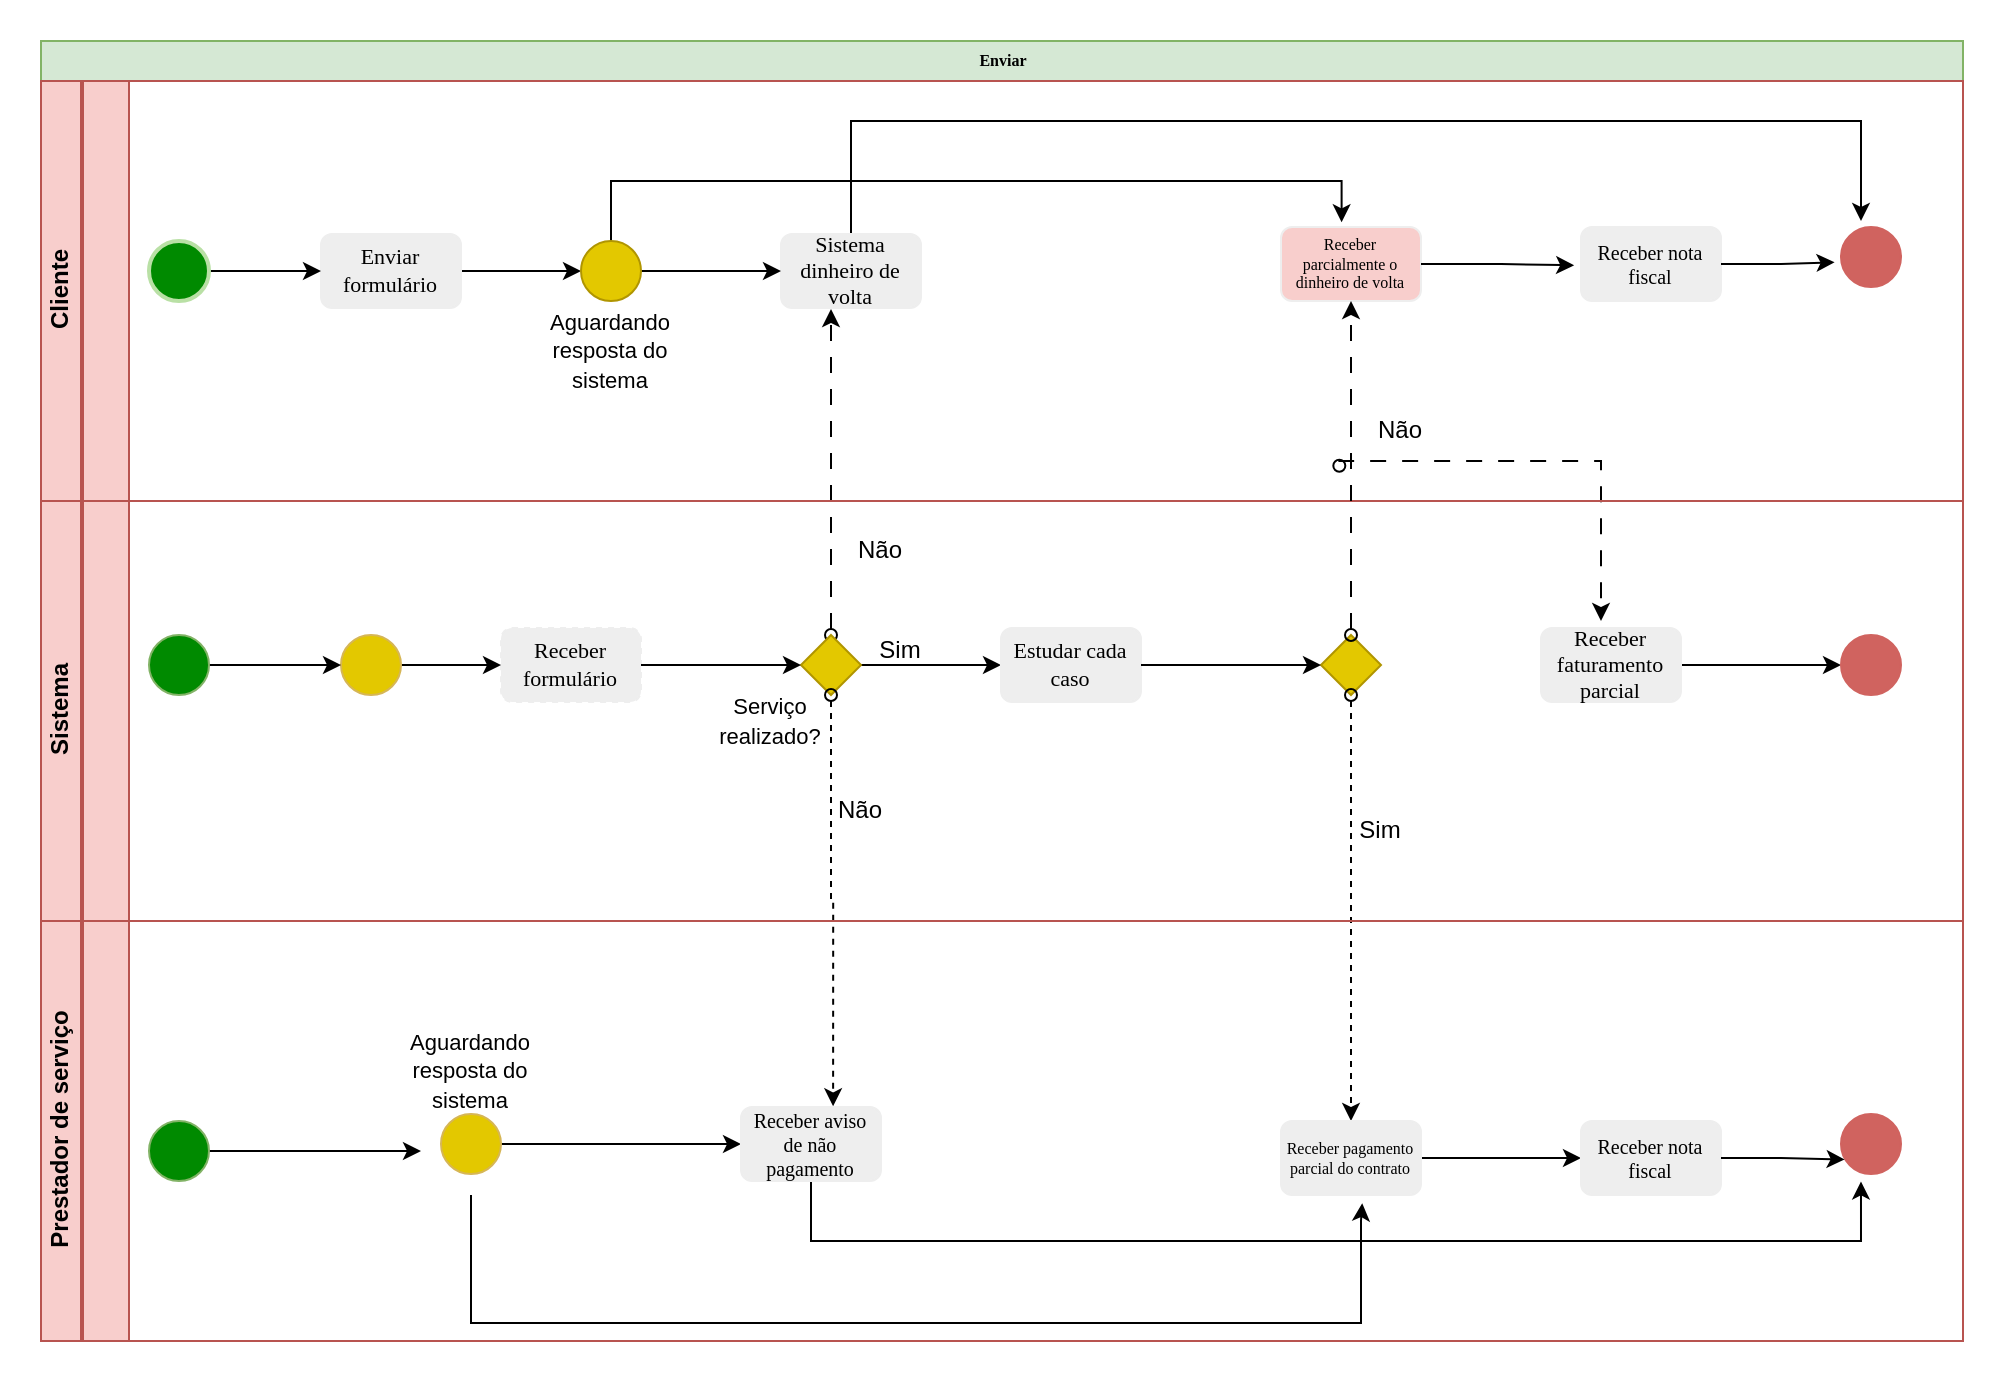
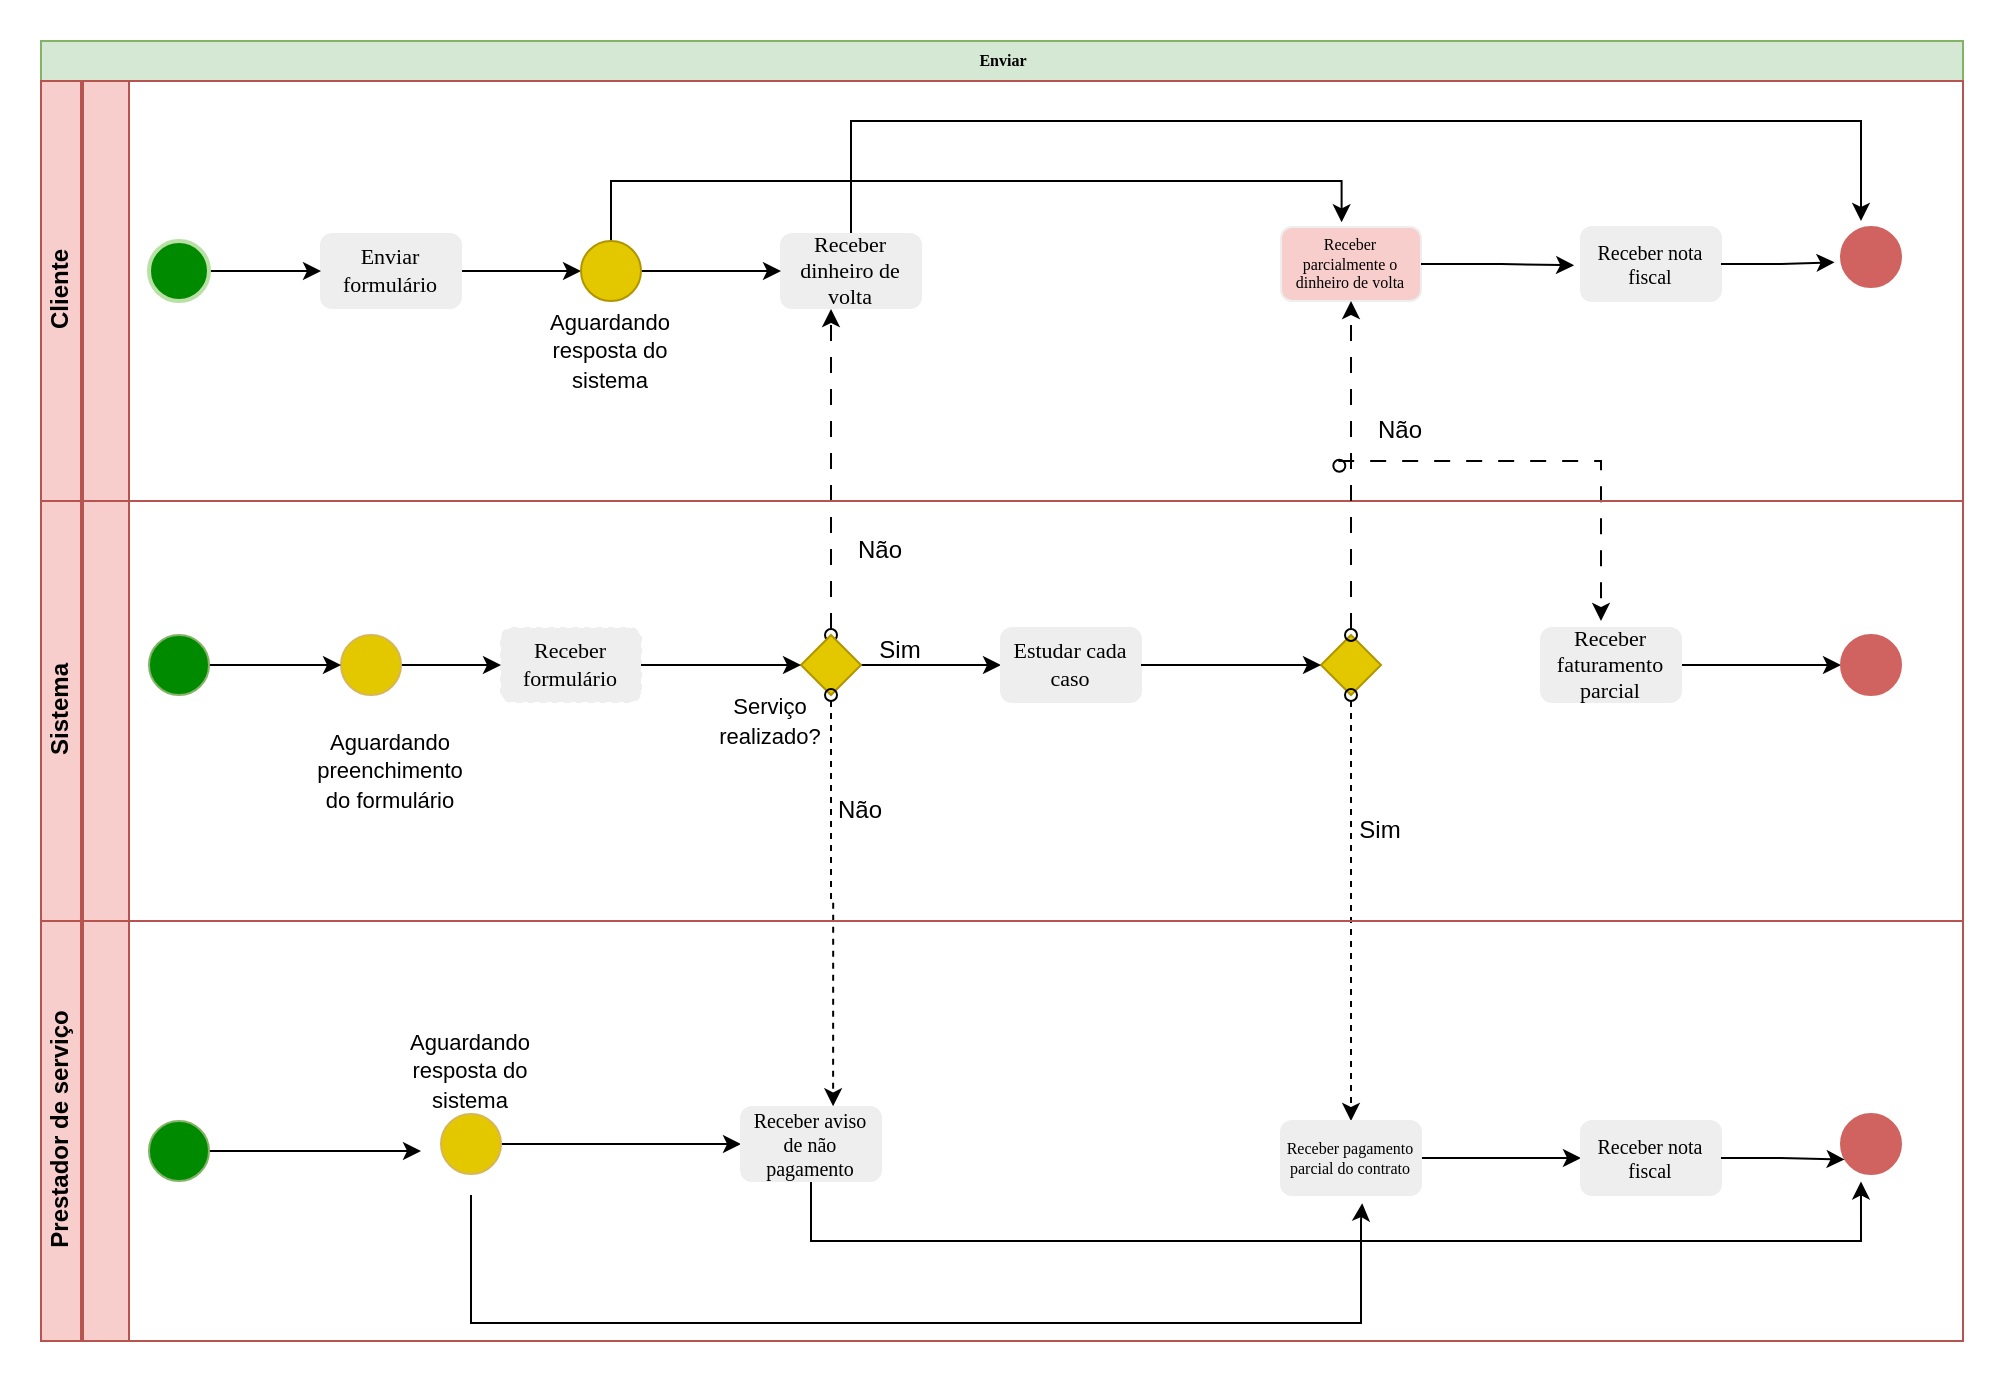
node "Sistema dinheiro de volta": label "Sistema dinheiro de volta" -> "Receber dinheiro de volta"
node "Aguardando preenchimento do formulário": added
